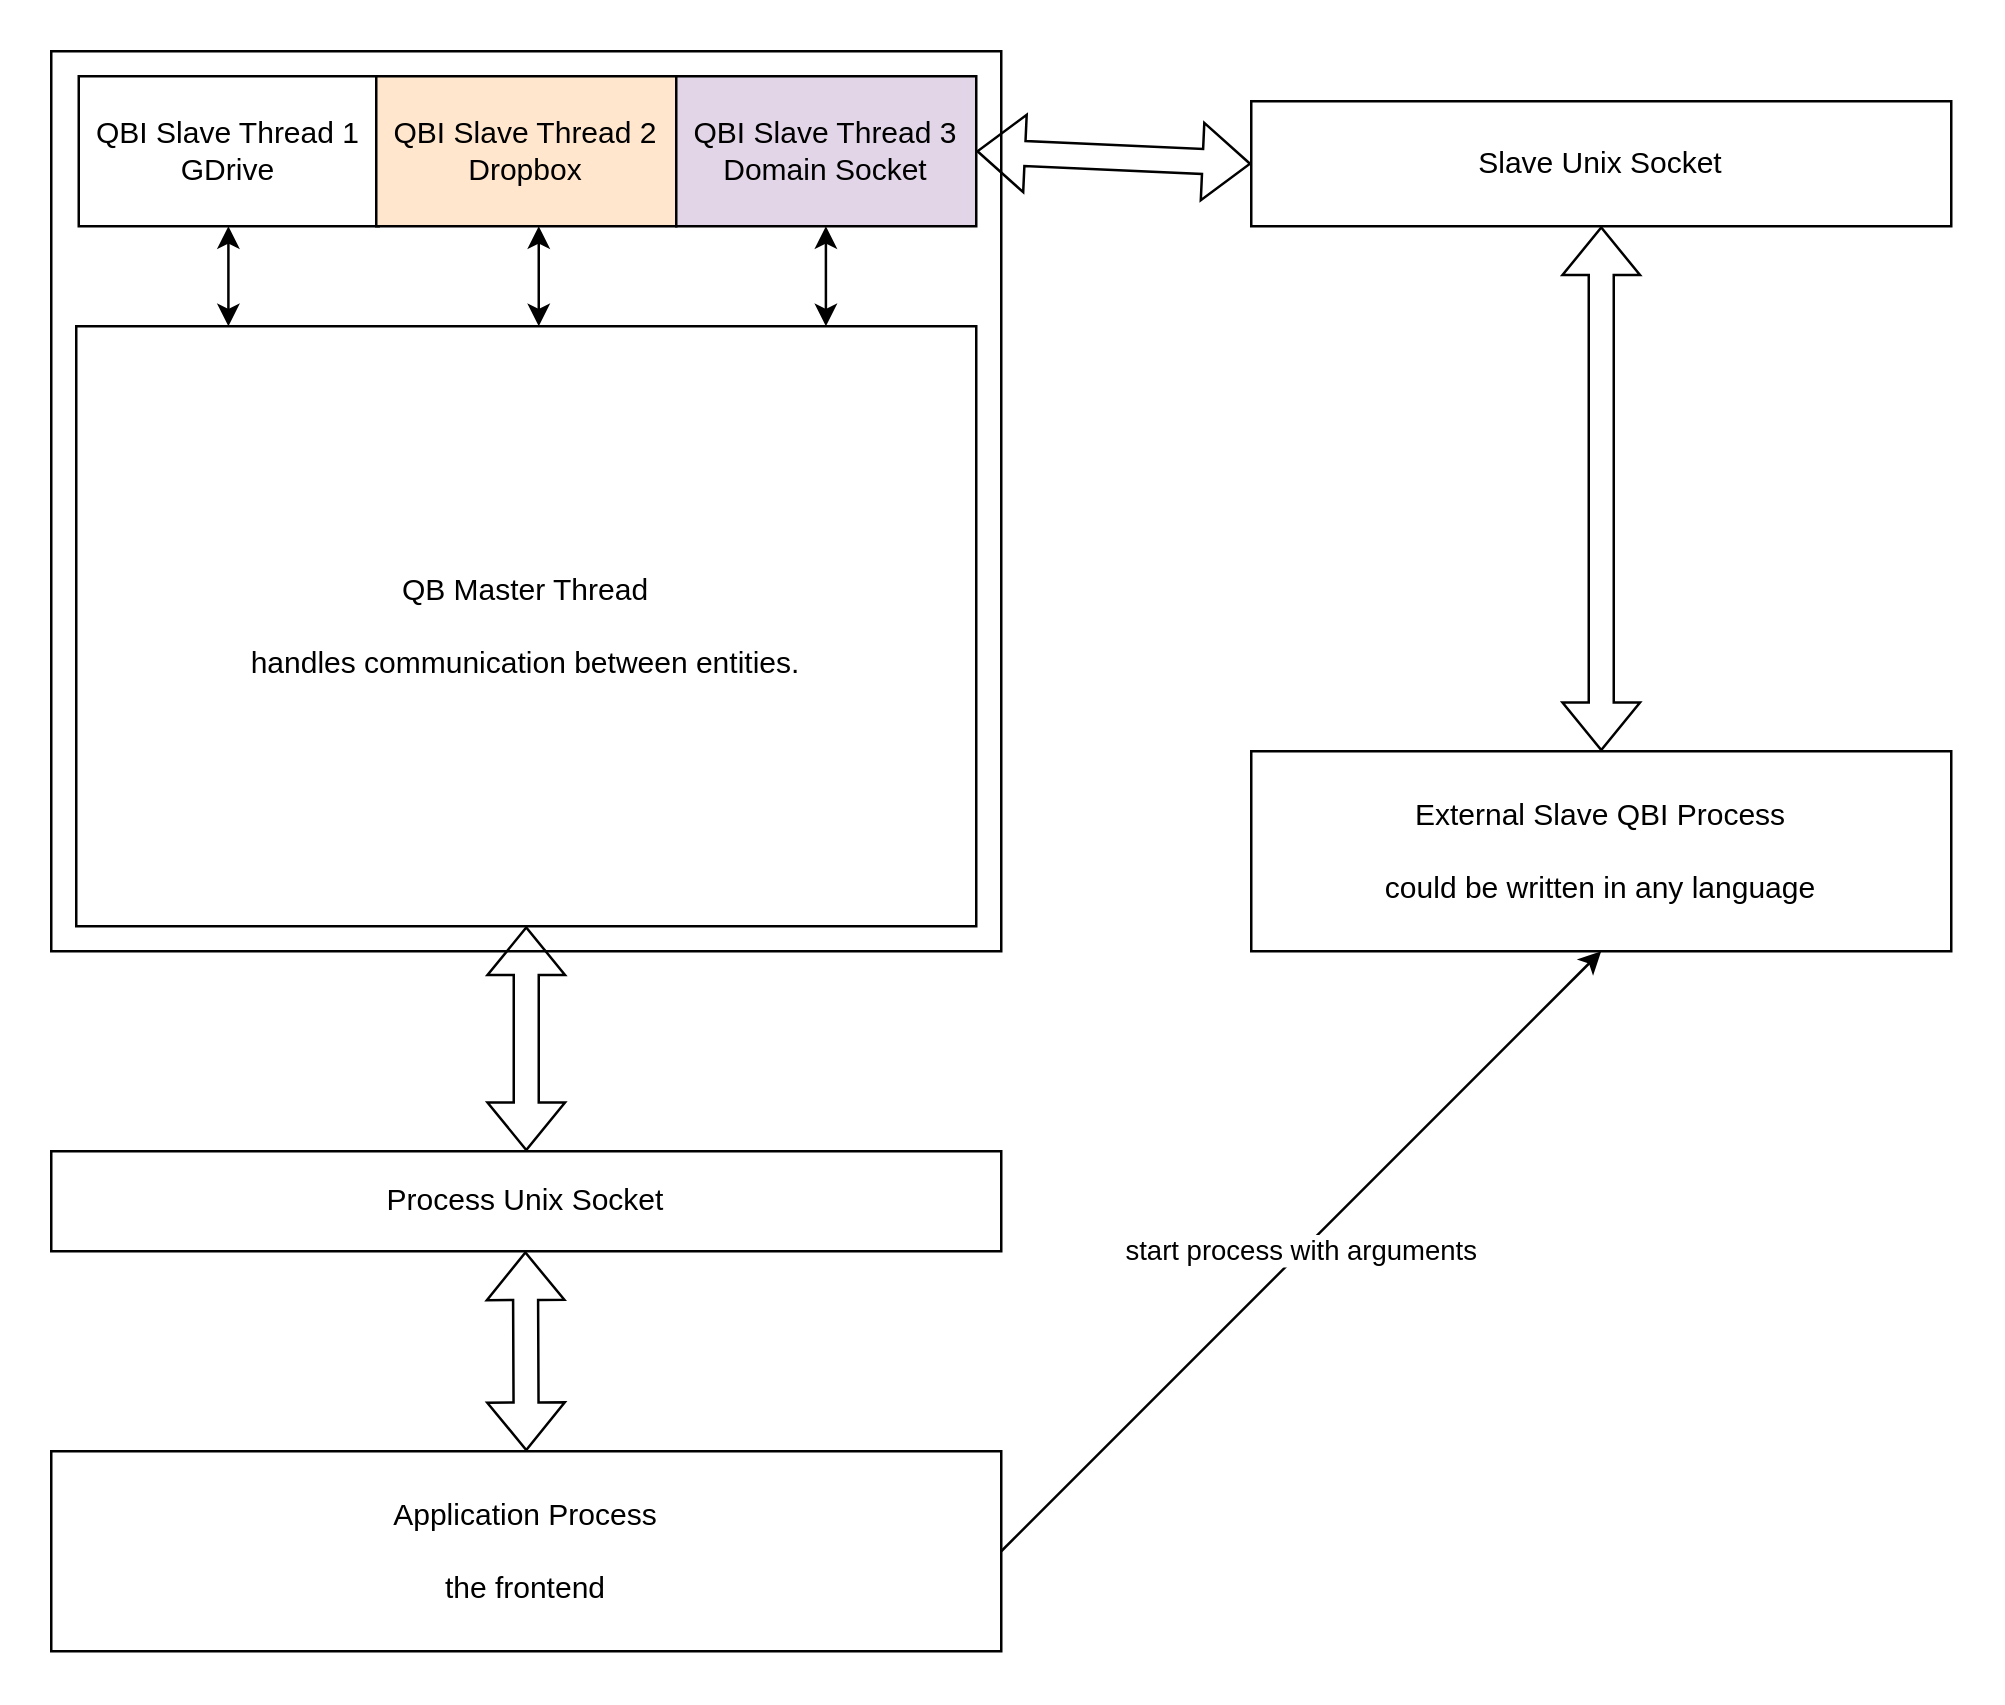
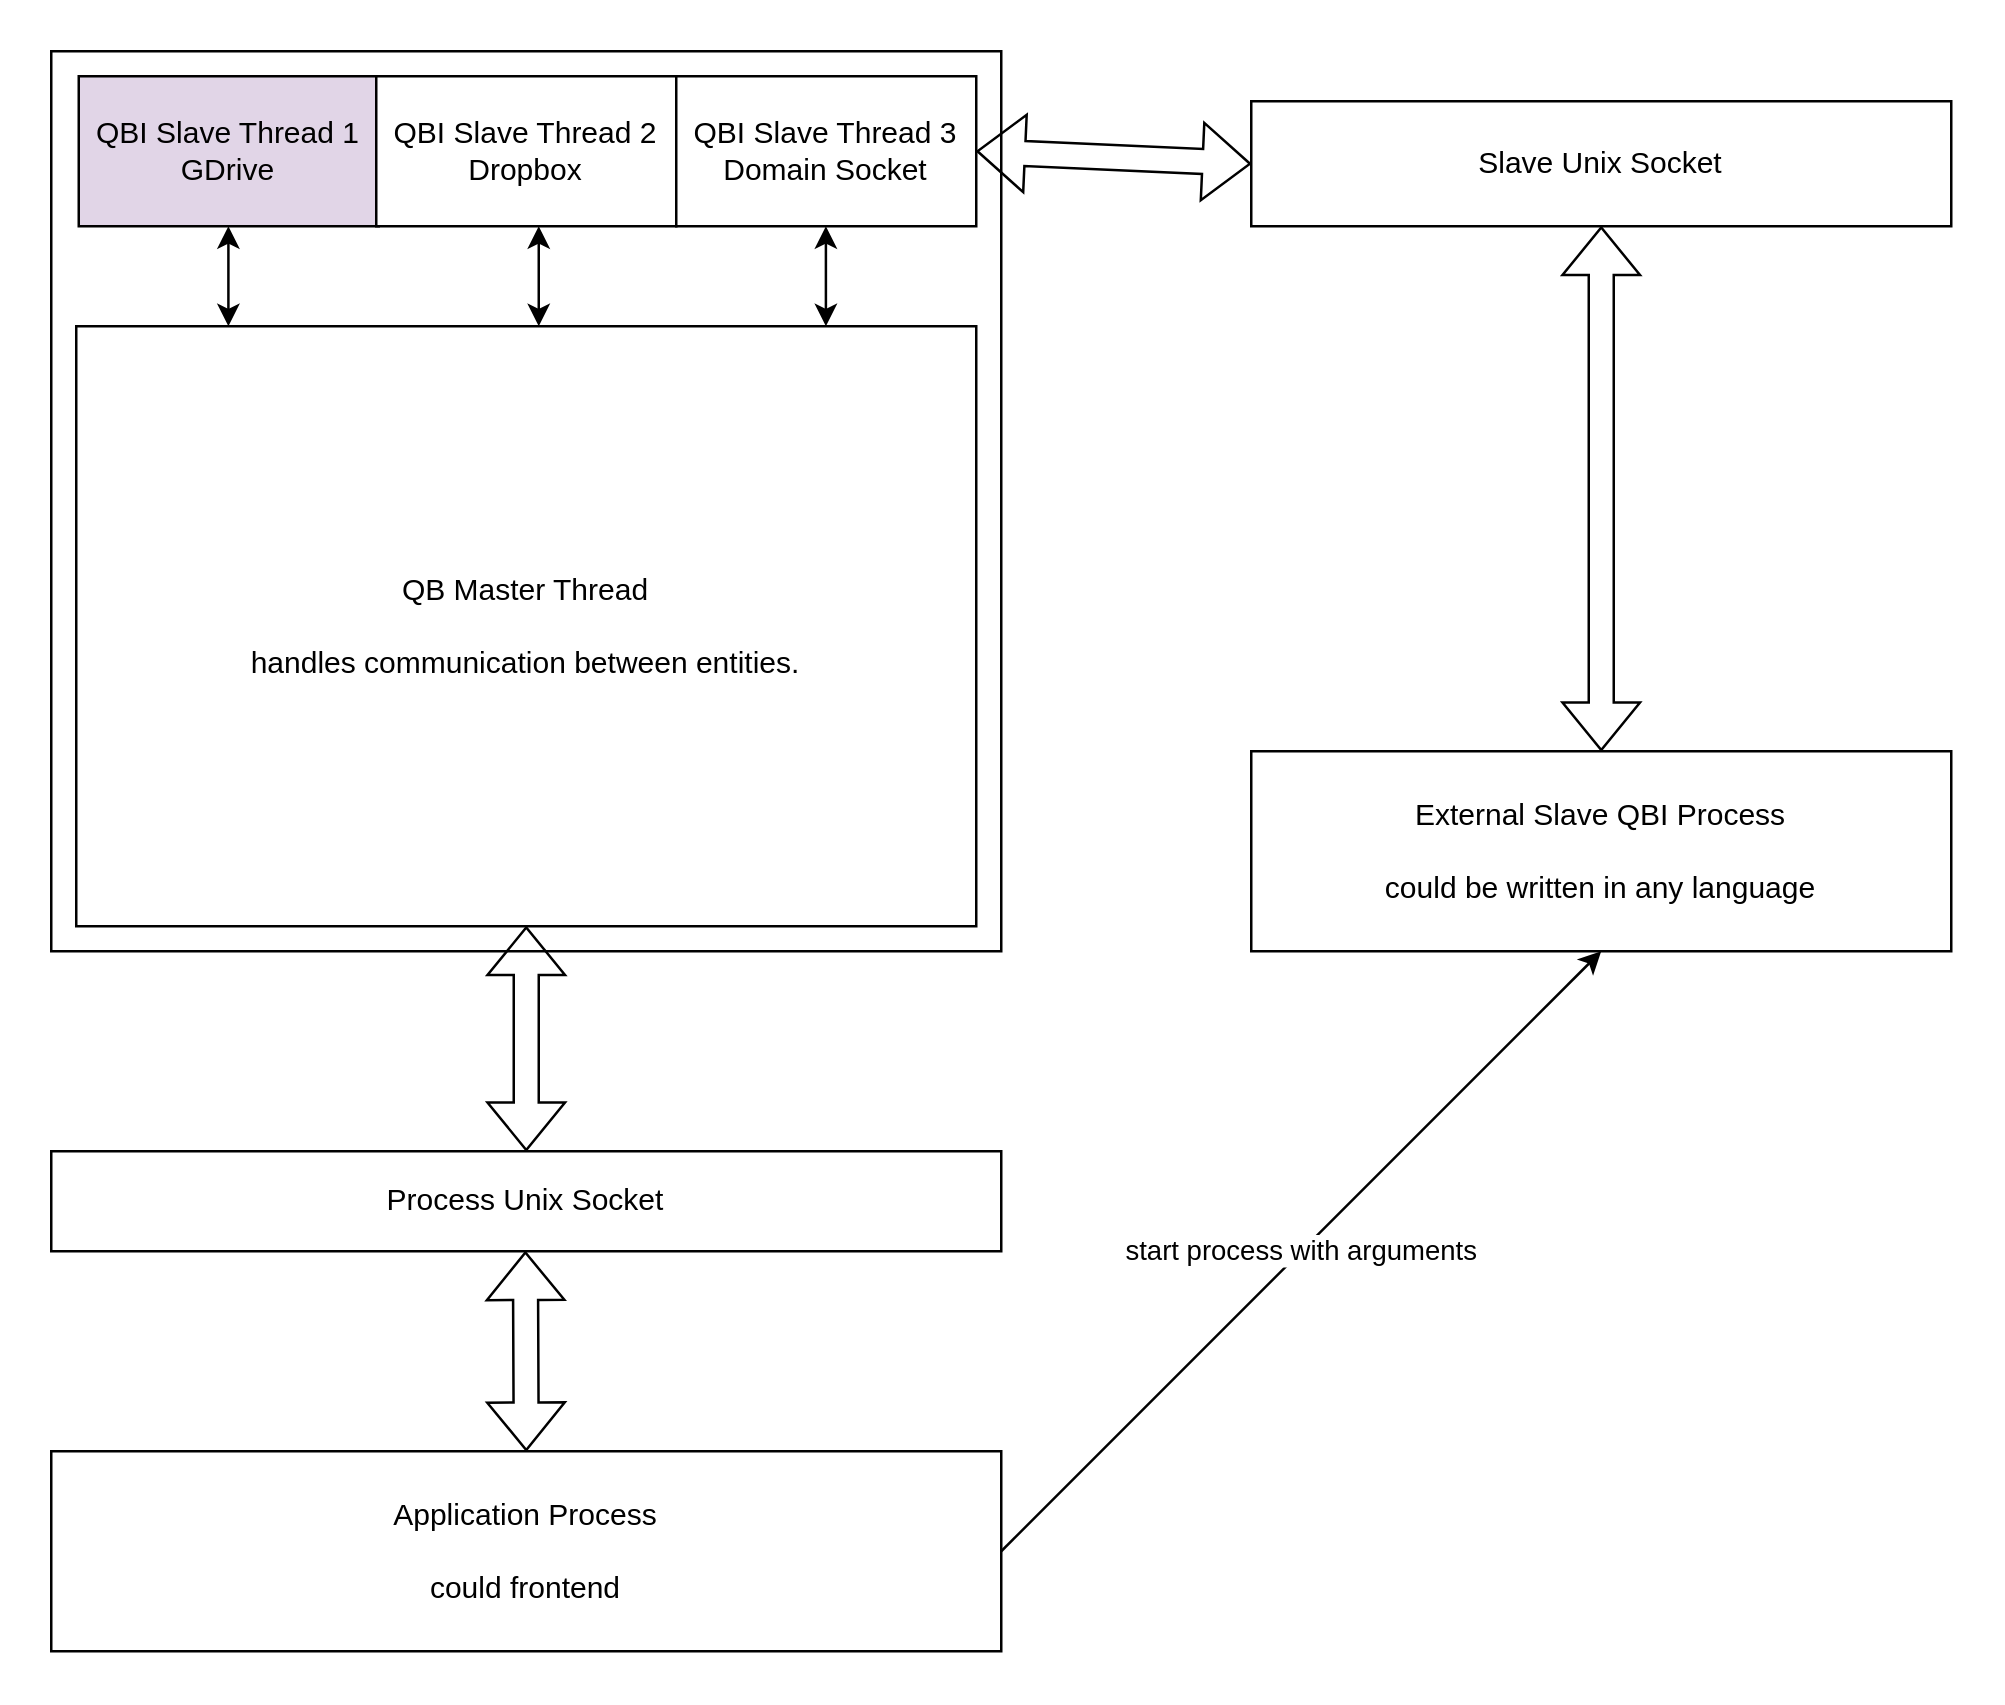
node "QBI Slave Thread 1 GDrive": fillcolor #ffffff -> #e1d5e7
node "QBI Slave Thread 2 Dropbox": fillcolor #ffe6cc -> #ffffff
node "QBI Slave Thread 3 Domain Socket": fillcolor #e1d5e7 -> #ffffff
node "Application Process the frontend": label "Application Process the frontend" -> "Application Process could frontend"
